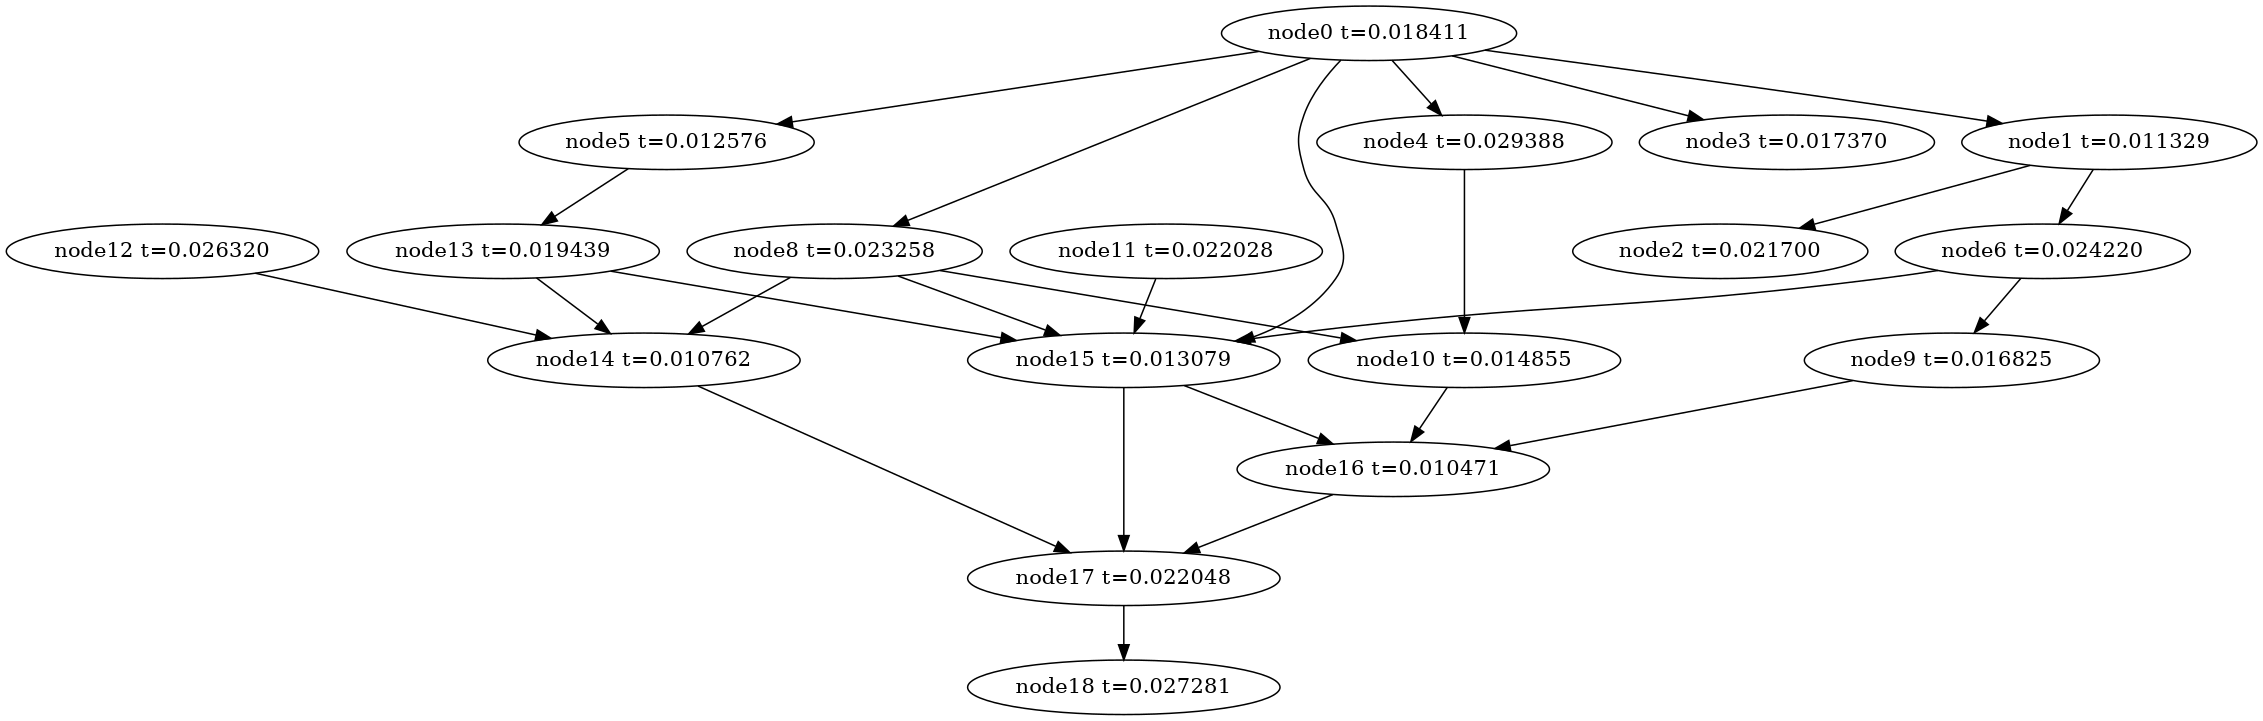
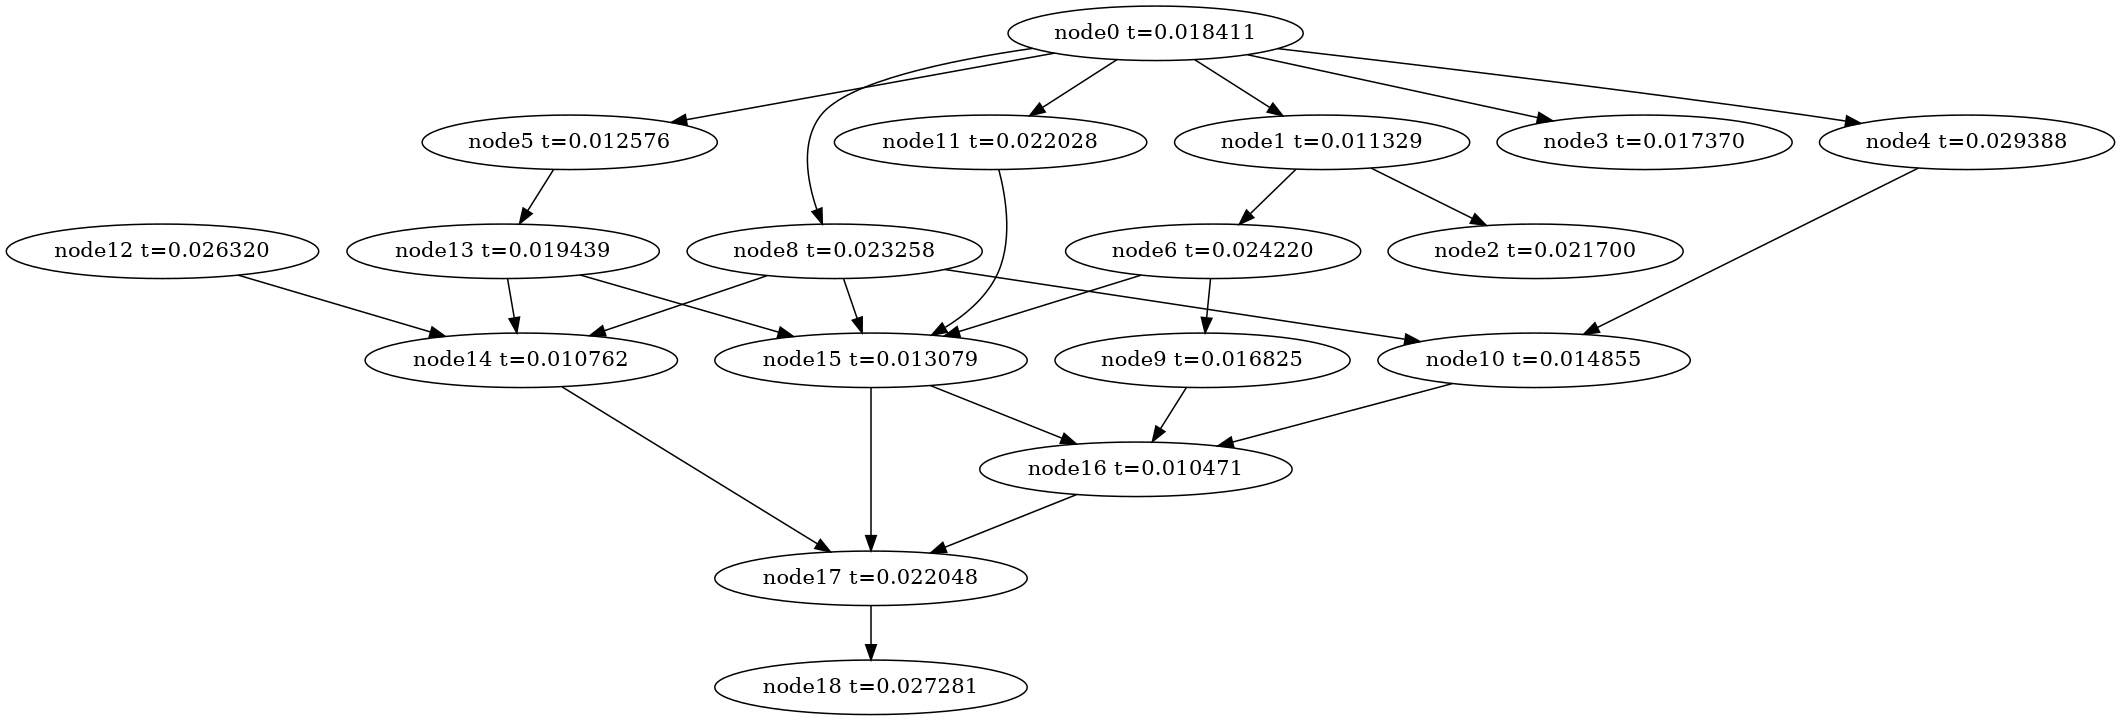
edge "node0 t=0.018411" -> "node15 t=0.013079": now "node0 t=0.018411" -> "node11 t=0.022028"
